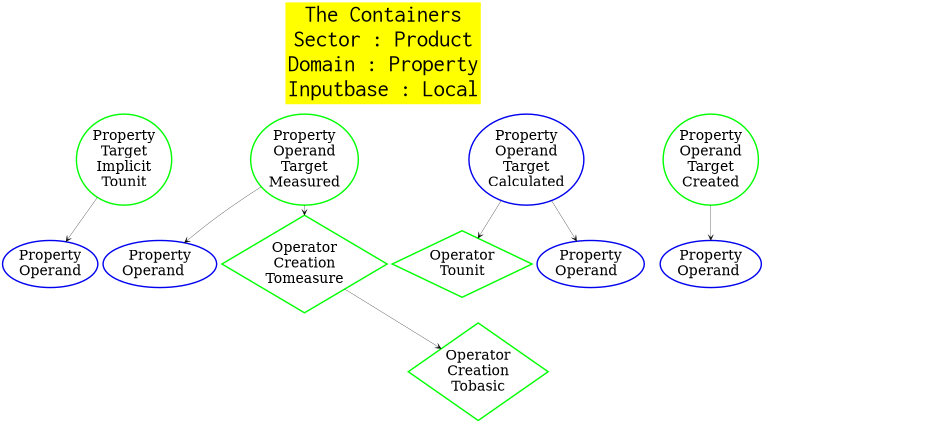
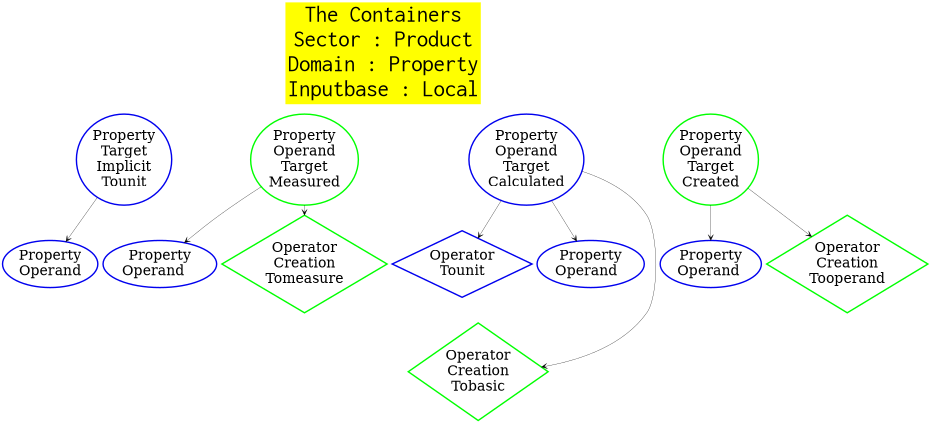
node "Property Target Implicit Tounit": color green -> blue2
node "Operator Tounit": color green -> blue2
node "Operator Creation Tooperand": added
edge "Operator Creation Tomeasure" -> "Operator Creation Tobasic": now "Property Operand Target Calculated" -> "Operator Creation Tobasic"
